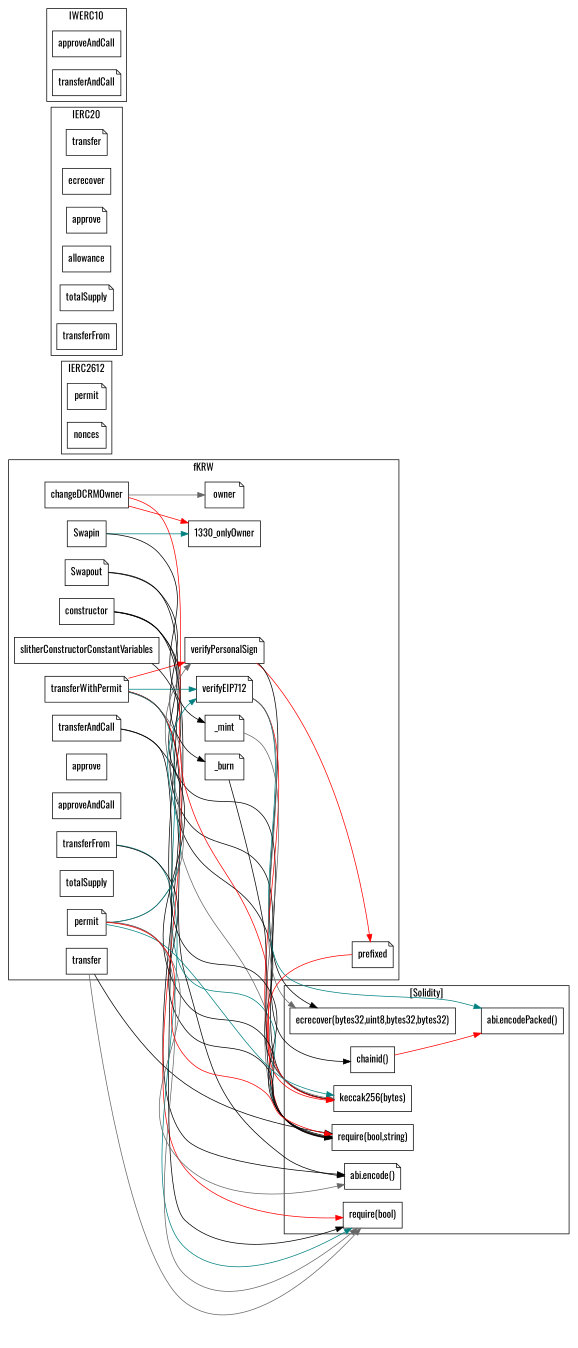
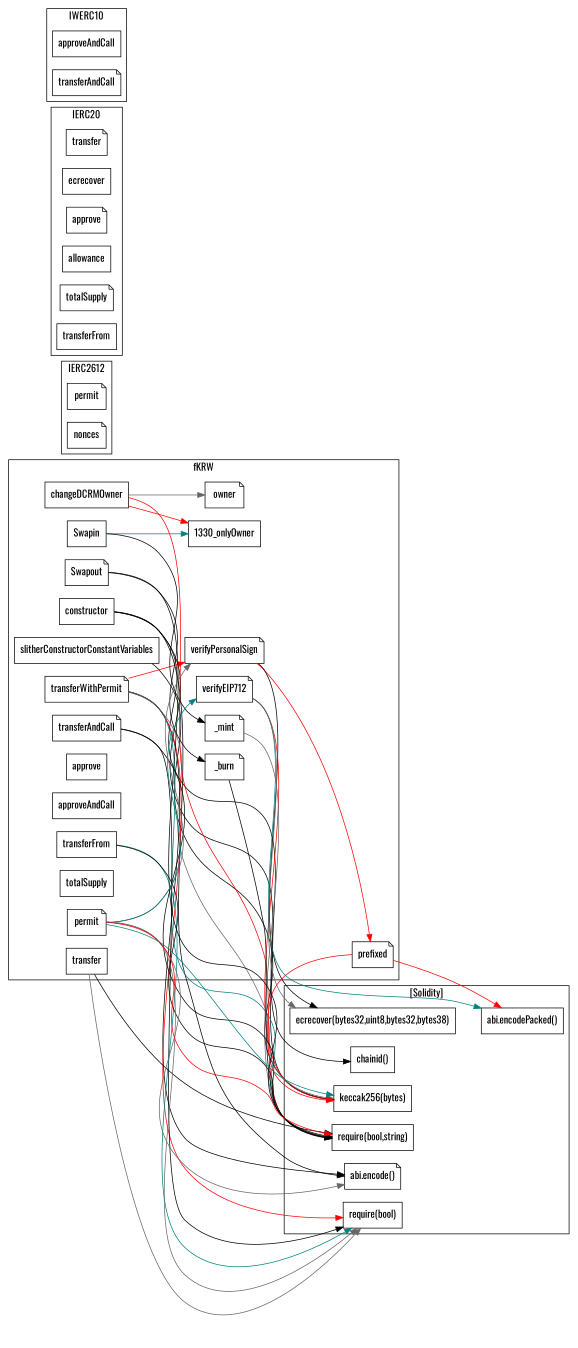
edge "transferWithPermit" -> "verifyEIP712": removed
node "ecrecover(bytes32,uint8,bytes32,bytes32)": label "ecrecover(bytes32,uint8,bytes32,bytes32)" -> "ecrecover(bytes32,uint8,bytes32,bytes38)"
edge "chainid()" -> "abi.encodePacked()": now "prefixed" -> "abi.encodePacked()"
